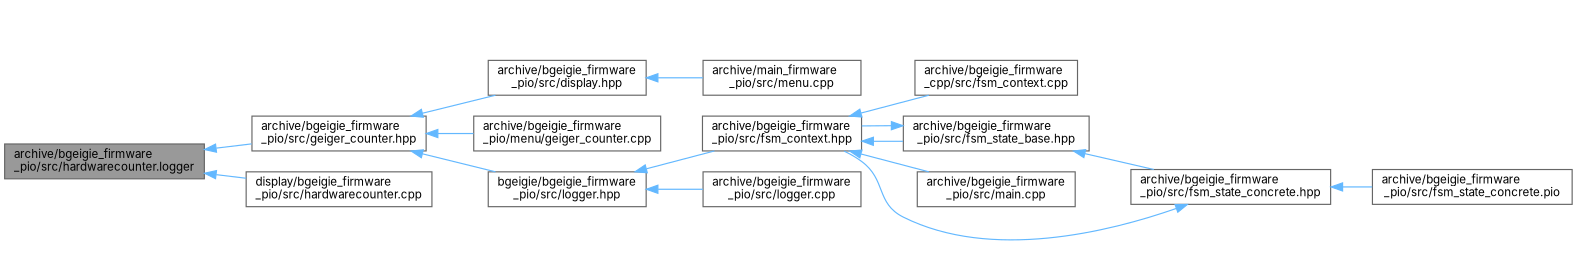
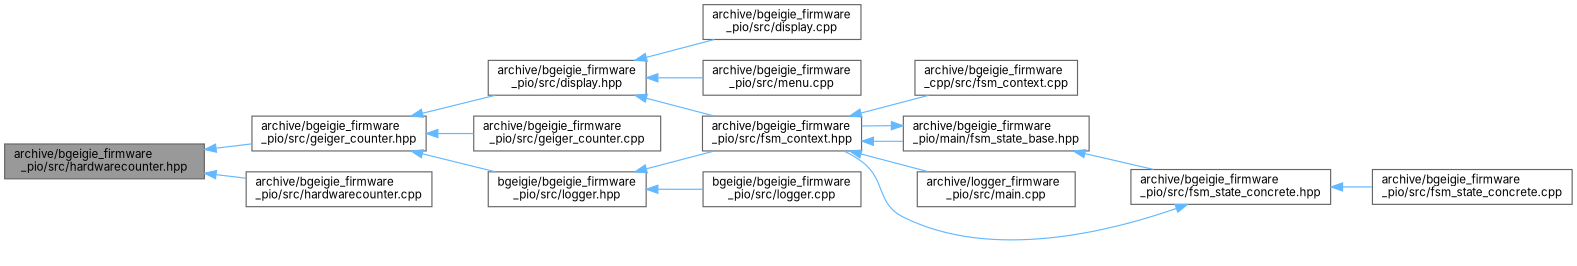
node "archive/bgeigie_firmware _pio/src/display.cpp": added
node "archive/main_firmware _pio/src/menu.cpp": label "archive/main_firmware _pio/src/menu.cpp" -> "archive/bgeigie_firmware _pio/src/menu.cpp"
edge "archive/bgeigie_firmware _pio/src/fsm_context.hpp" -> "archive/bgeigie_firmware _pio/src/display.hpp": added
node "archive/bgeigie_firmware _pio/menu/geiger_counter.cpp": label "archive/bgeigie_firmware _pio/menu/geiger_counter.cpp" -> "archive/bgeigie_firmware _pio/src/geiger_counter.cpp"
node "archive/bgeigie_firmware _pio/src/fsm_state_base.hpp": label "archive/bgeigie_firmware _pio/src/fsm_state_base.hpp" -> "archive/bgeigie_firmware _pio/main/fsm_state_base.hpp"
node "archive/bgeigie_firmware _pio/src/hardwarecounter.logger": label "archive/bgeigie_firmware _pio/src/hardwarecounter.logger" -> "archive/bgeigie_firmware _pio/src/hardwarecounter.hpp"
node "archive/bgeigie_firmware _pio/src/fsm_state_concrete.pio": label "archive/bgeigie_firmware _pio/src/fsm_state_concrete.pio" -> "archive/bgeigie_firmware _pio/src/fsm_state_concrete.cpp"
node "display/bgeigie_firmware _pio/src/hardwarecounter.cpp": label "display/bgeigie_firmware _pio/src/hardwarecounter.cpp" -> "archive/bgeigie_firmware _pio/src/hardwarecounter.cpp"
node "archive/bgeigie_firmware _pio/src/logger.cpp": label "archive/bgeigie_firmware _pio/src/logger.cpp" -> "bgeigie/bgeigie_firmware _pio/src/logger.cpp"
node "archive/bgeigie_firmware _pio/src/main.cpp": label "archive/bgeigie_firmware _pio/src/main.cpp" -> "archive/logger_firmware _pio/src/main.cpp"
